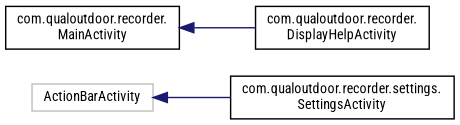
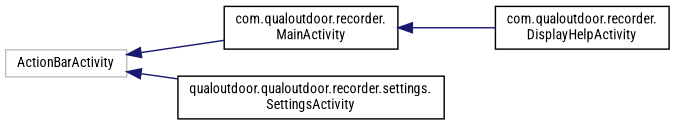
edge "com.qualoutdoor.recorder. MainActivity" -> "ActionBarActivity": added
node "com.qualoutdoor.recorder.settings. SettingsActivity": label "com.qualoutdoor.recorder.settings. SettingsActivity" -> "qualoutdoor.qualoutdoor.recorder.settings. SettingsActivity"
